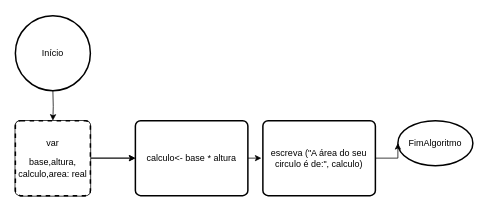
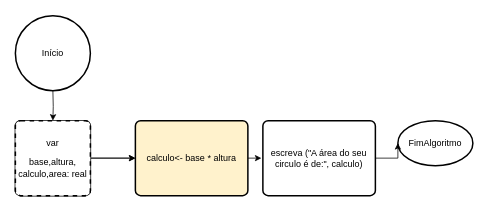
node "calculo<- base * altura": fillcolor #ffffff -> #fff2cc
